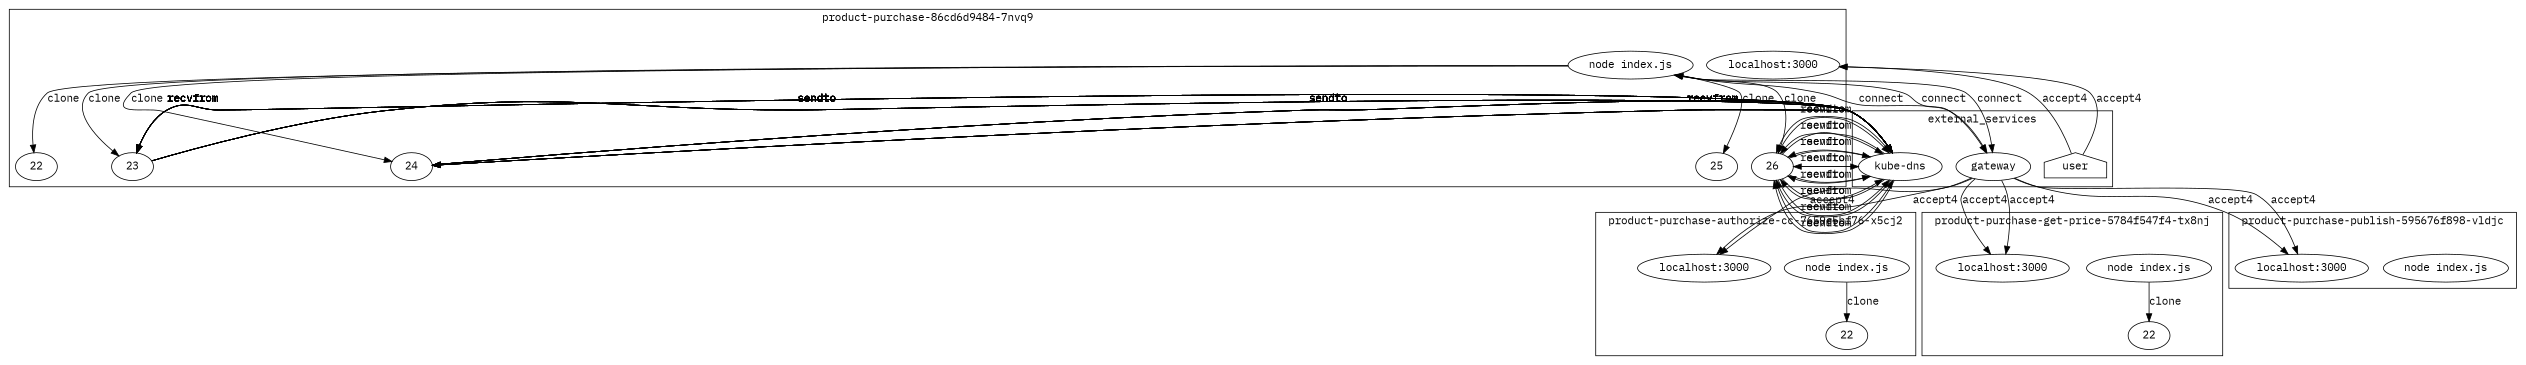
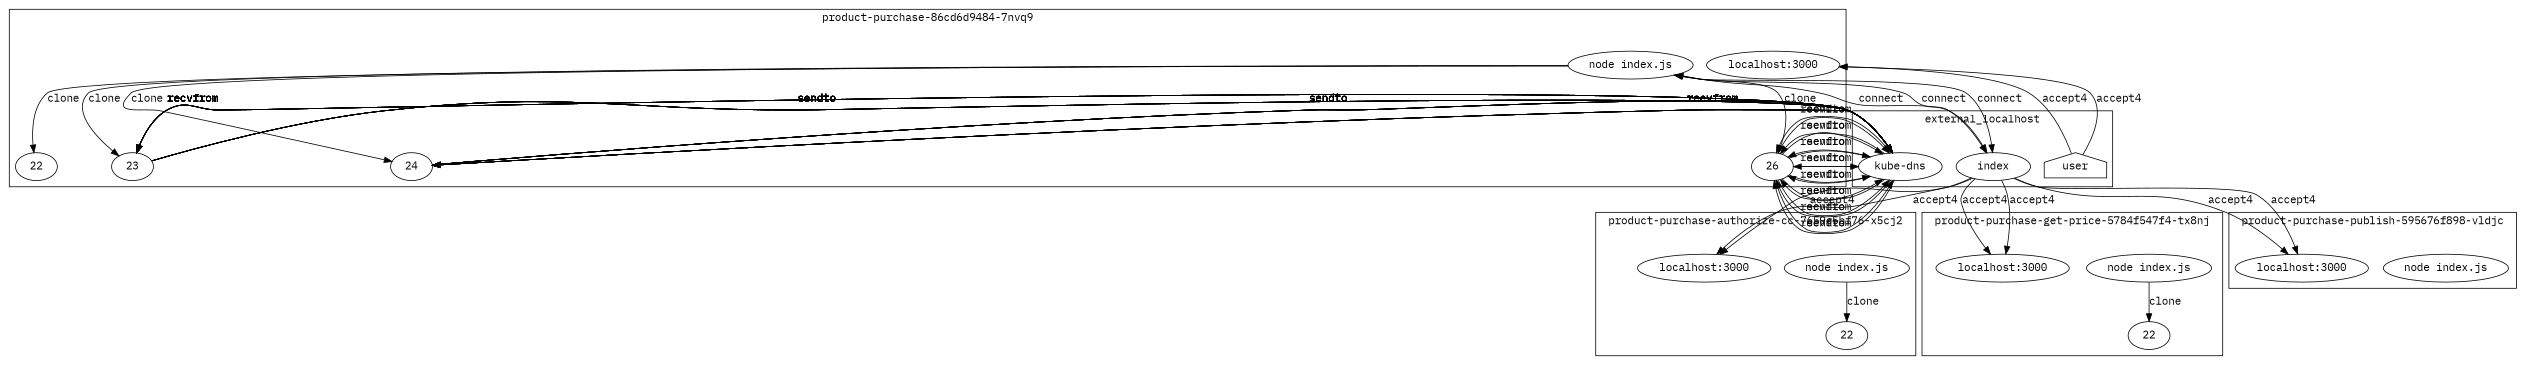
cluster "external_services": label "external_services" -> "external_localhost"
node "25": removed
node "gateway": label "gateway" -> "index"
